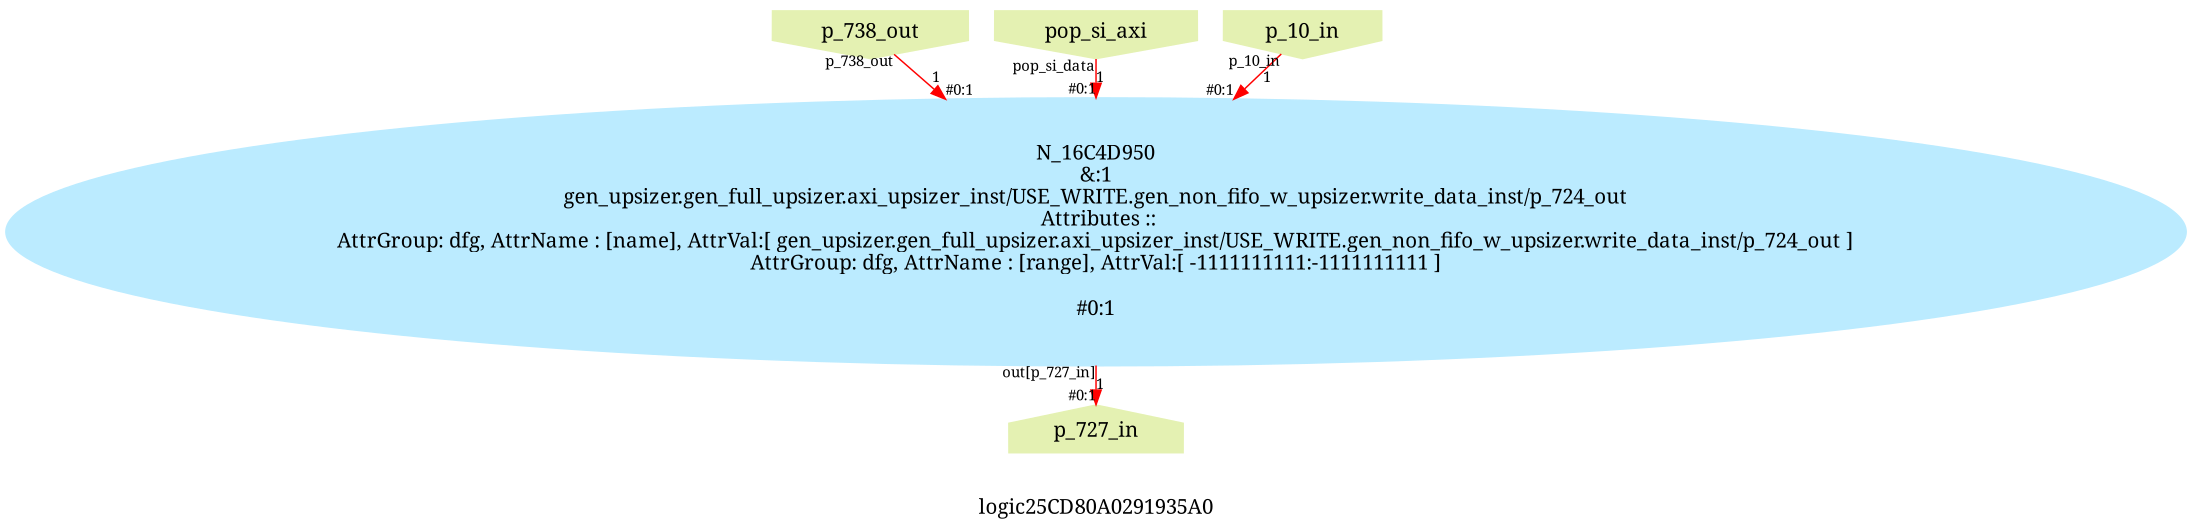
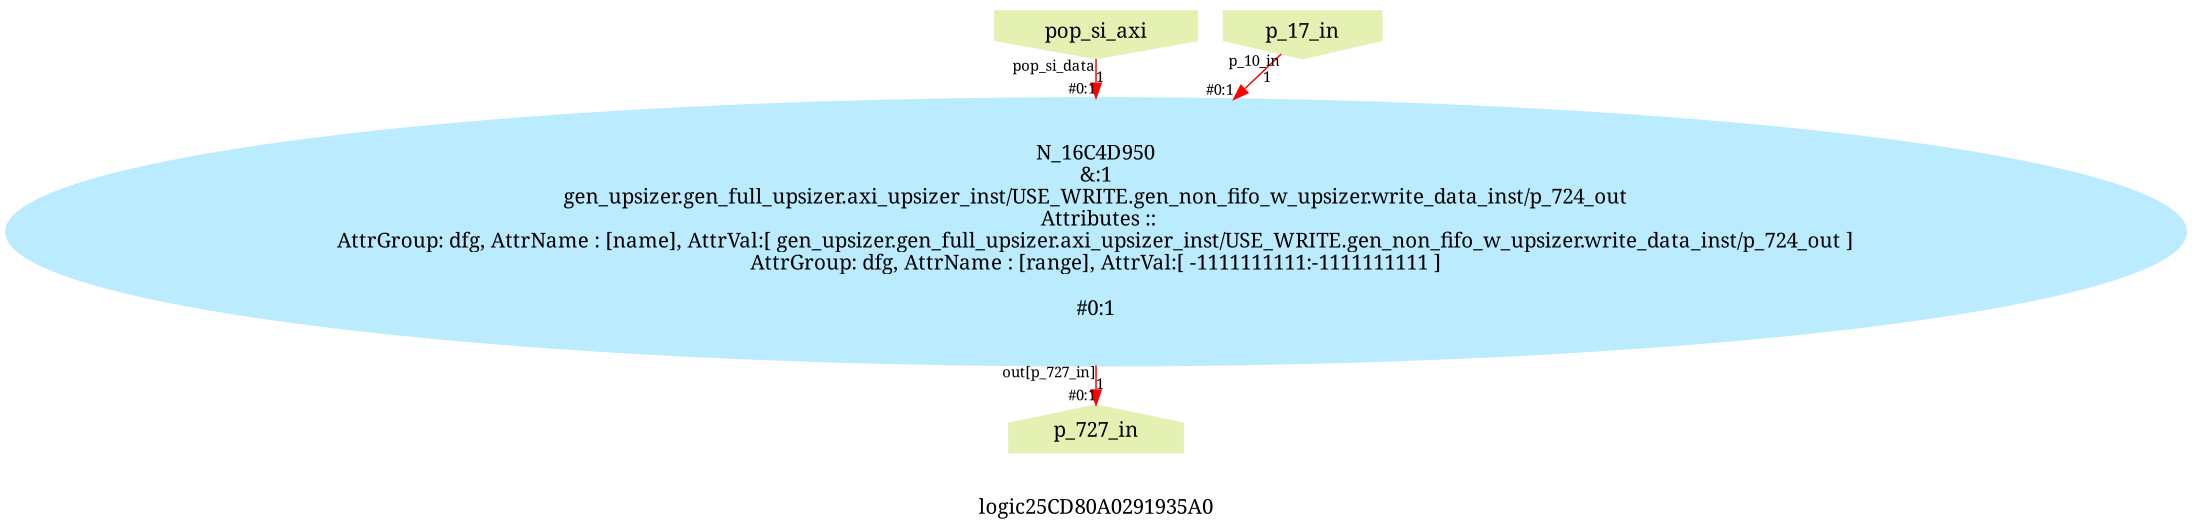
node "p_738_out": removed
node "p_10_in": label "p_10_in" -> "p_17_in"
